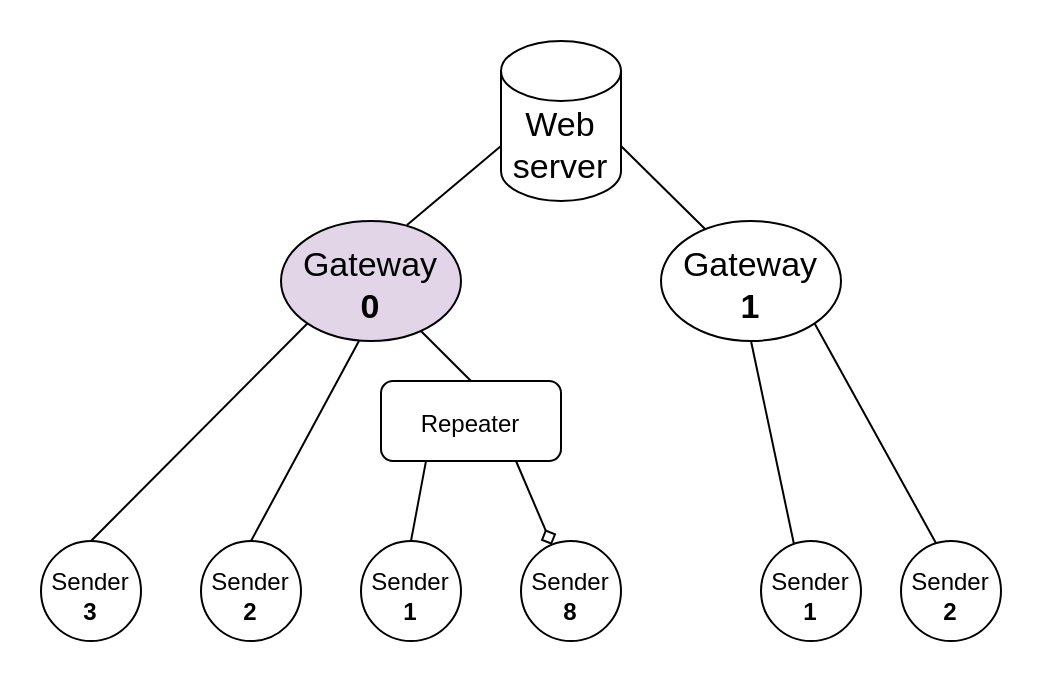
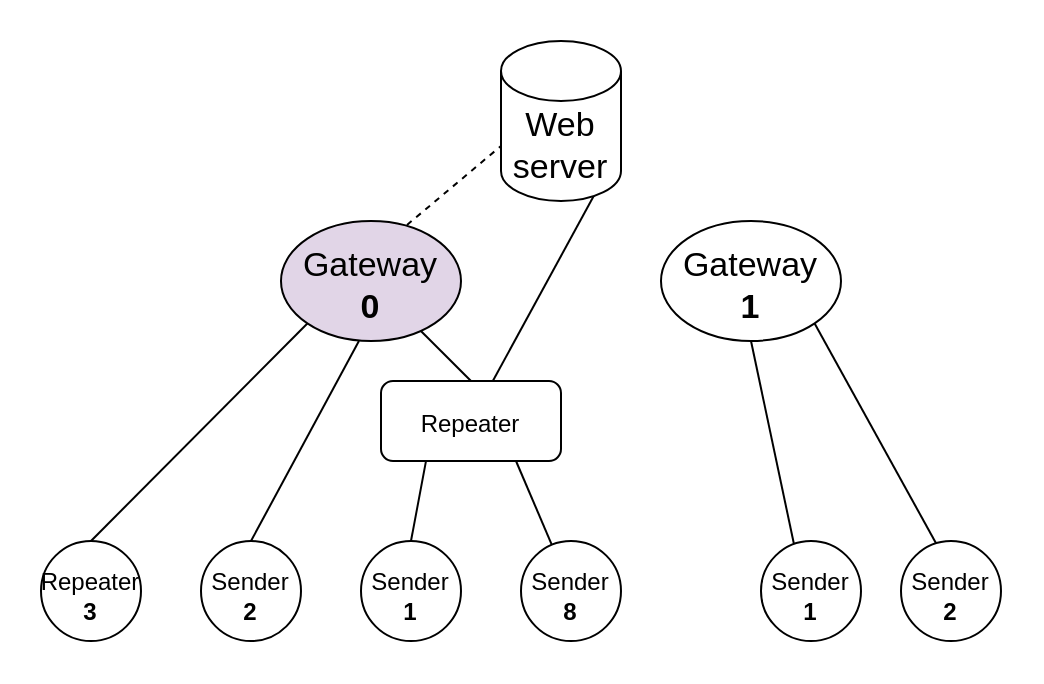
edge "Web server" -- "Gateway 0": style solid -> dashed
edge "Web server" -- "Gateway 1": now "Web server" -- "Repeater"
edge "Repeater" -> "Sender 8": arrowhead diamond -> none
node "Sender 3": label "Sender 3" -> "Repeater 3"
